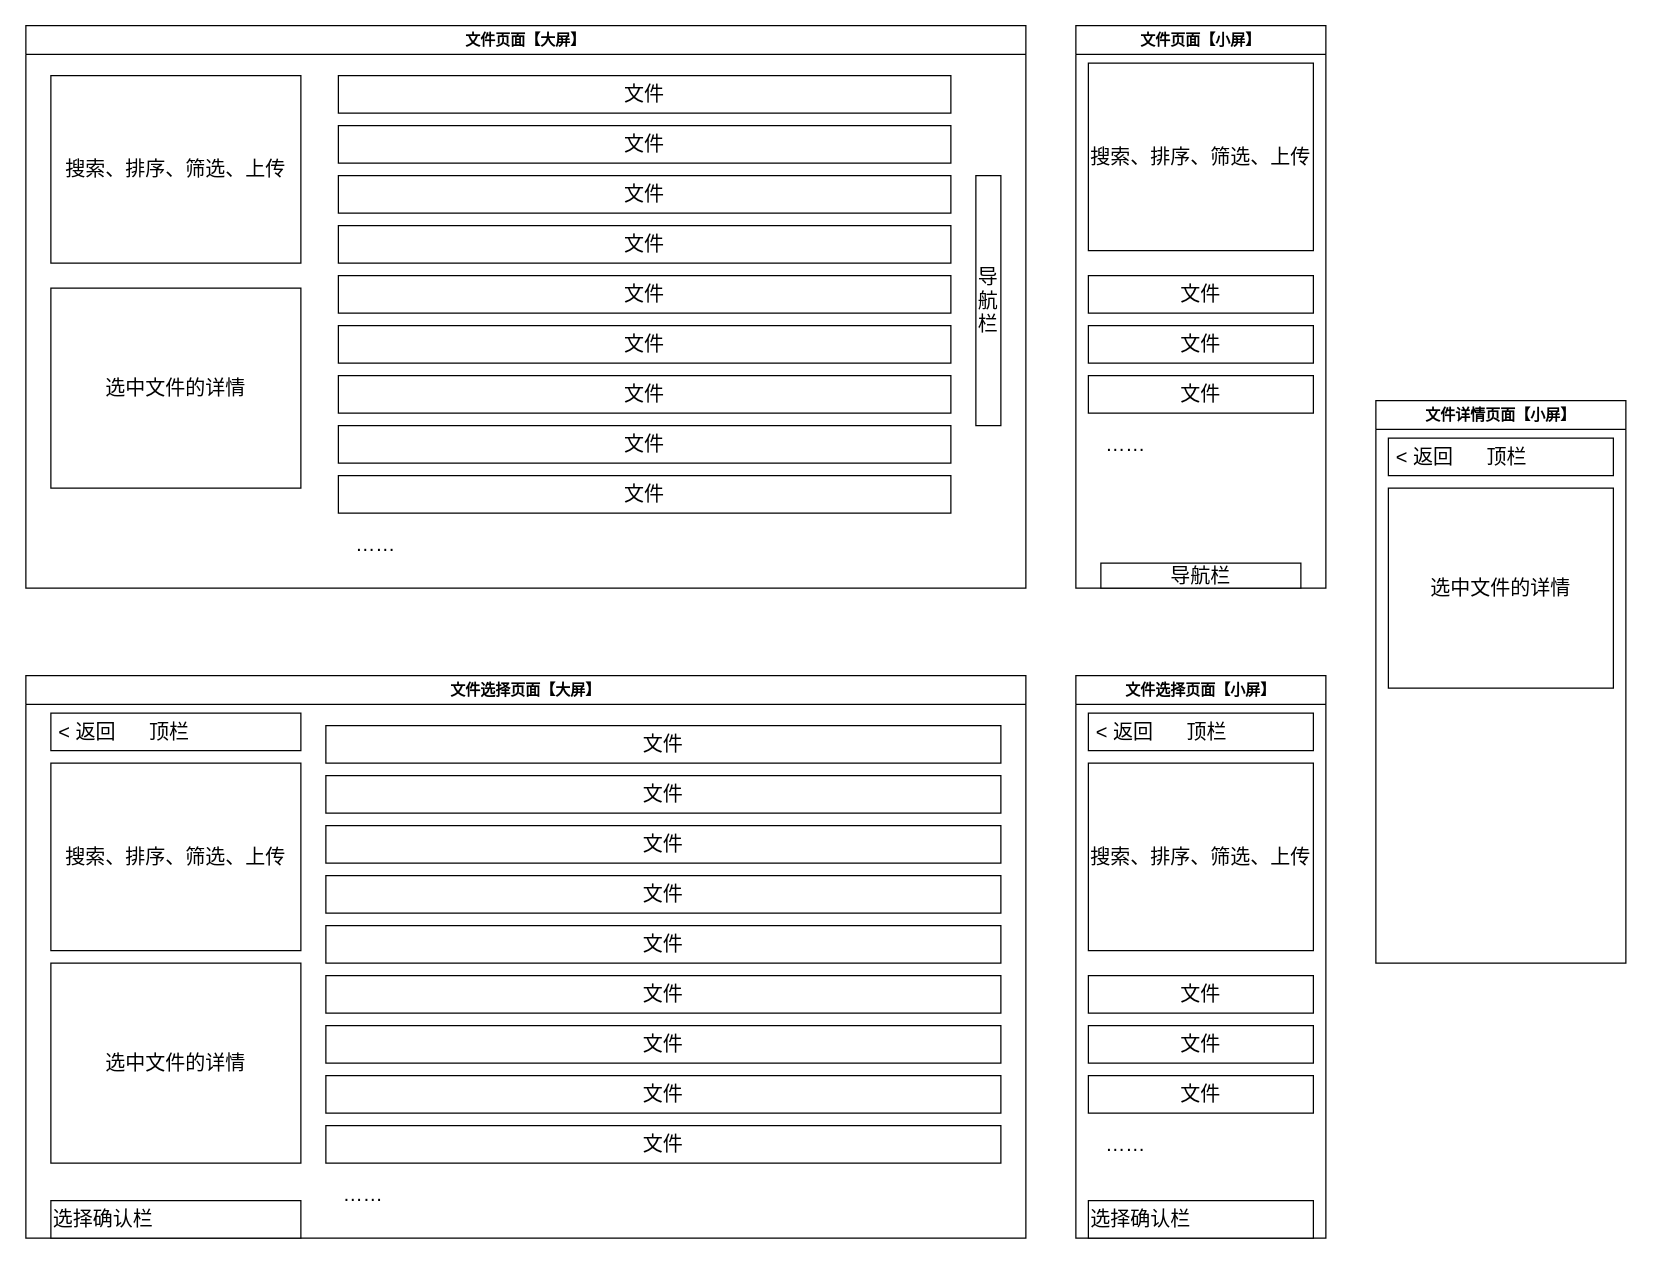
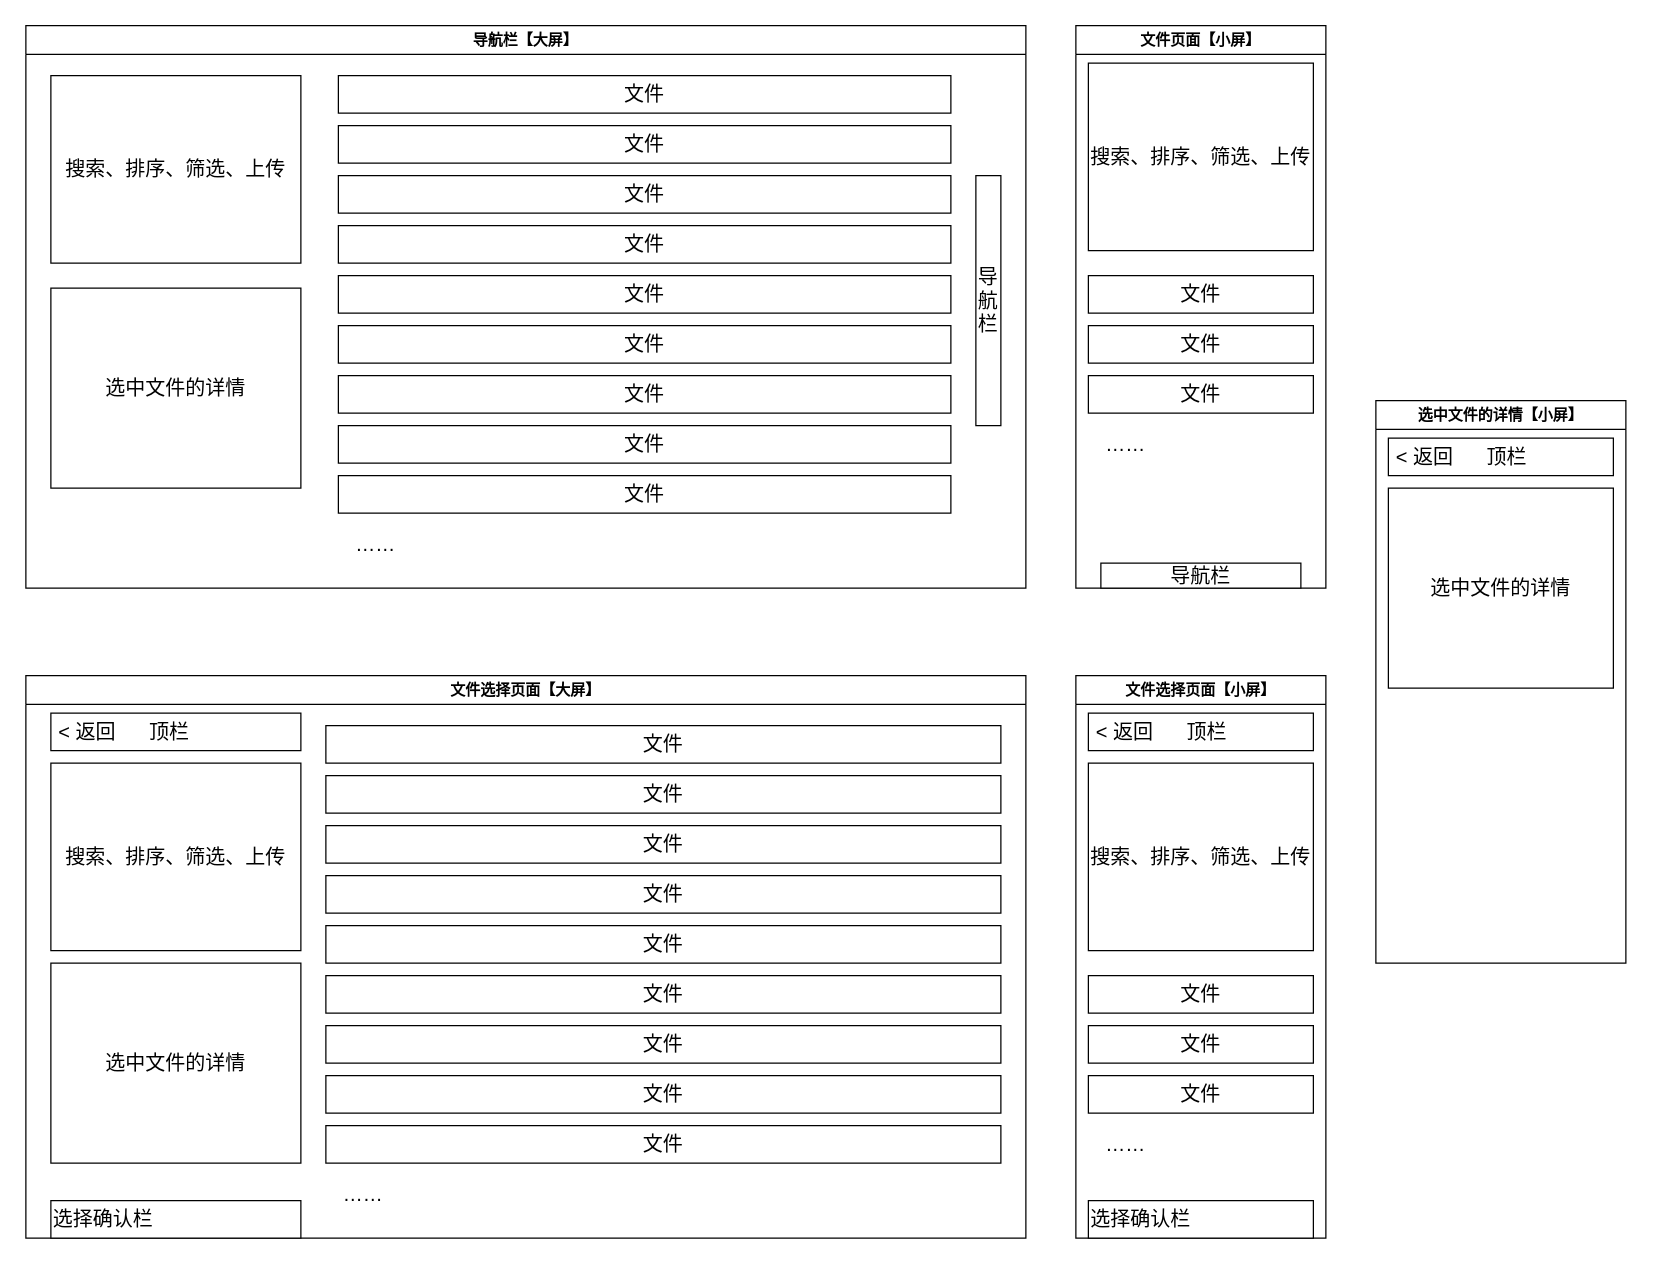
node "文件页面【大屏】": label "文件页面【大屏】" -> "导航栏【大屏】"
node "文件详情页面【小屏】": label "文件详情页面【小屏】" -> "选中文件的详情【小屏】"
